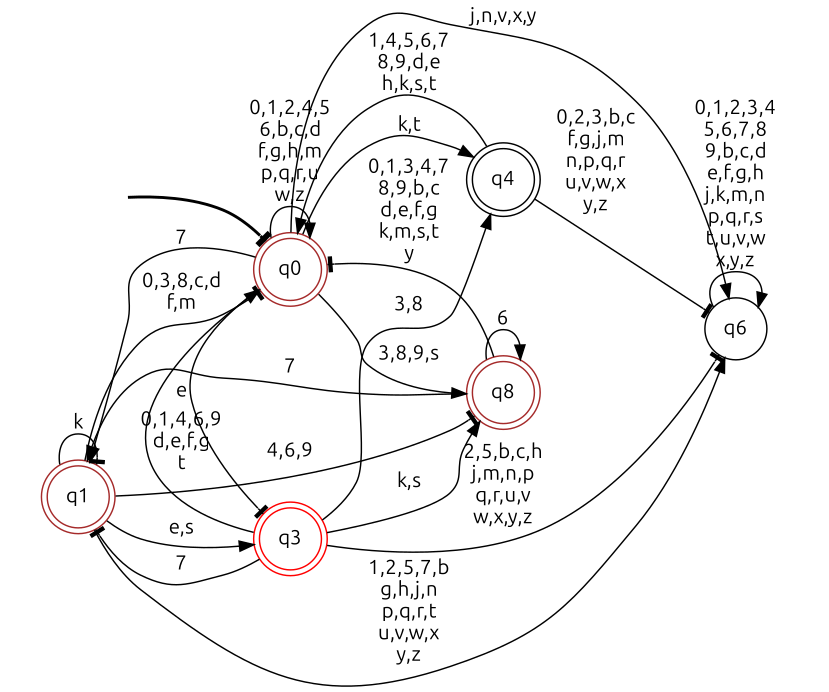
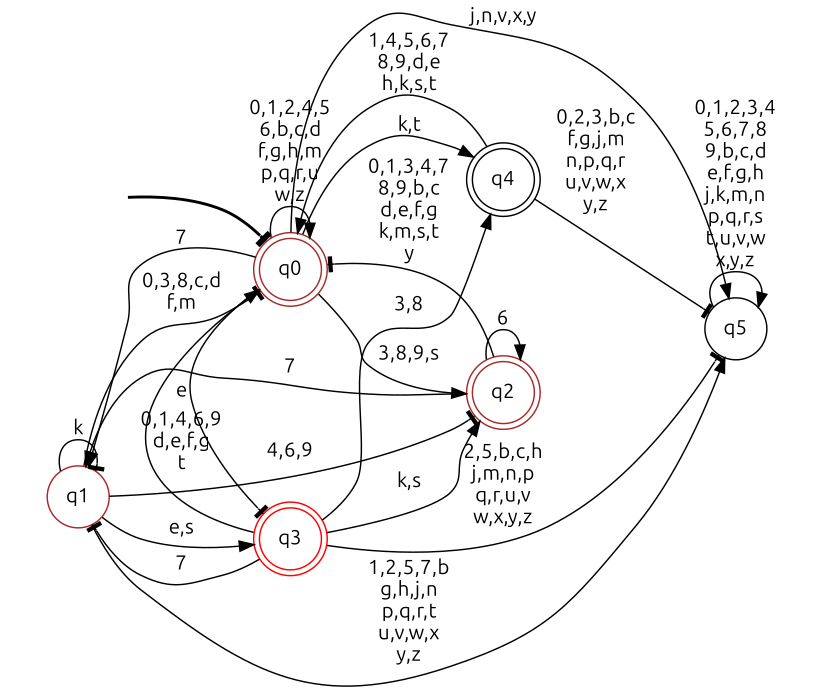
node "q6": label "q6" -> "q5"
node "q8": label "q8" -> "q2"
node "q1": shape doublecircle -> circle
